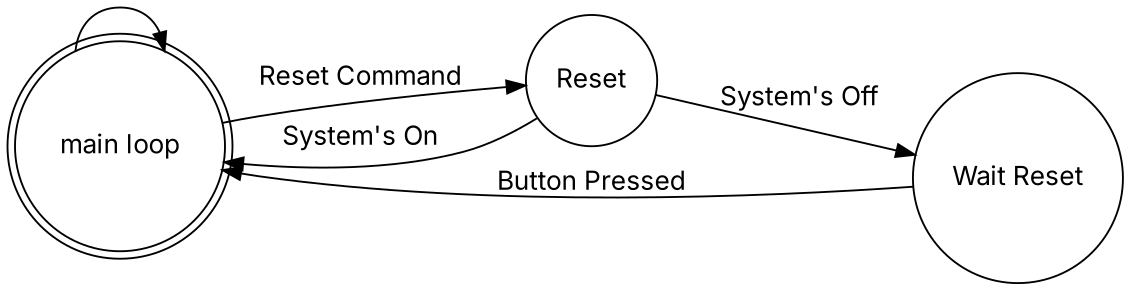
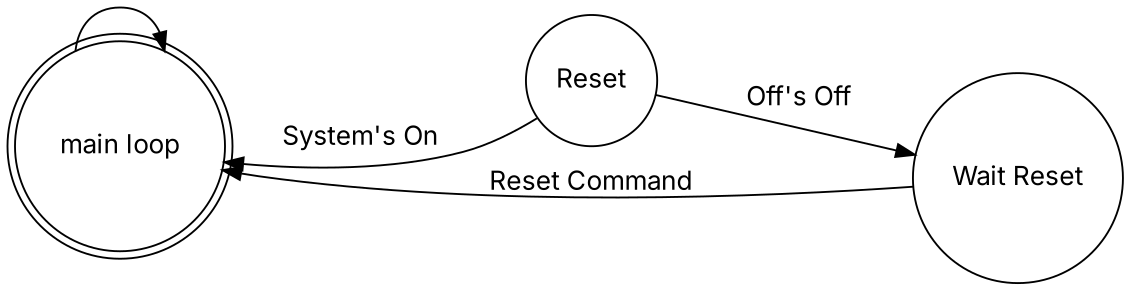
edge "Reset" -> "Wait Reset": label "System's Off" -> "Off's Off"
edge "main loop" -> "Reset": removed, label "Reset Command"
edge "Wait Reset" -> "main loop": label "Button Pressed" -> "Reset Command"
